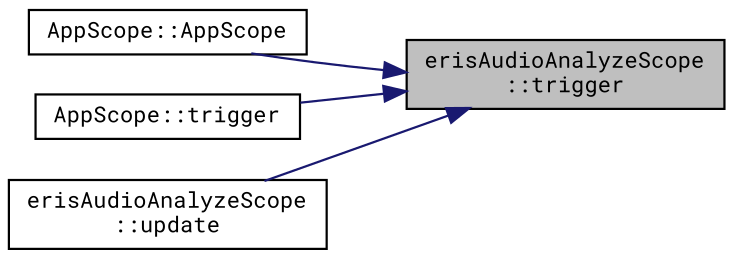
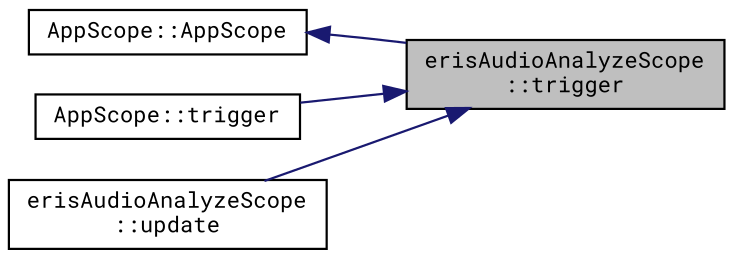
edge "AppScope::AppScope" -> "erisAudioAnalyzeScope ::trigger": reversed
